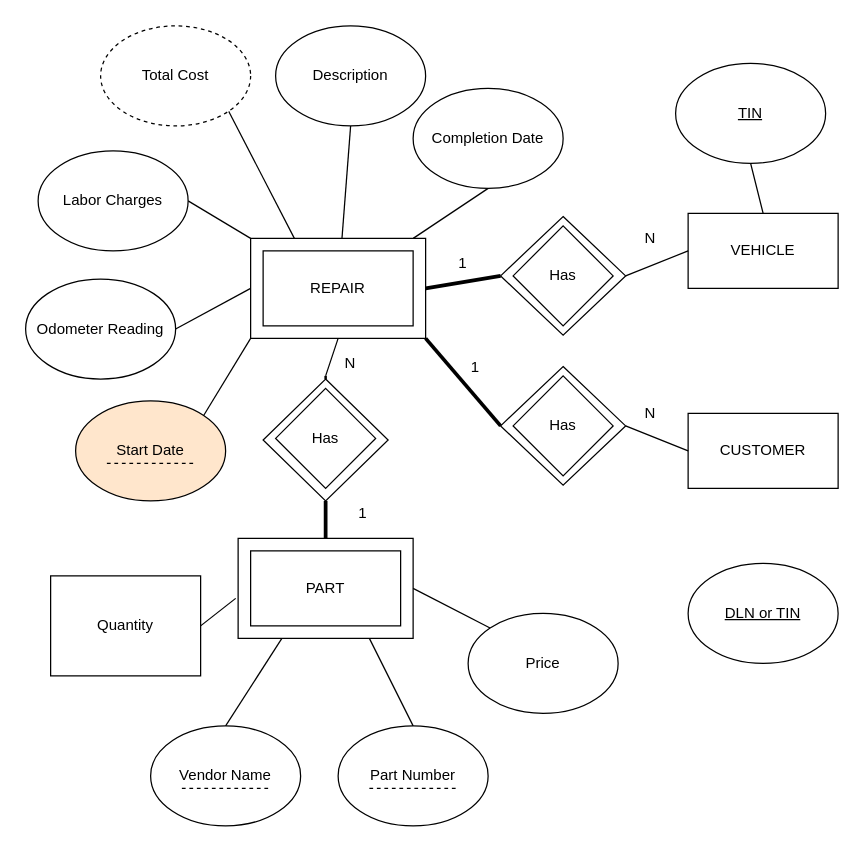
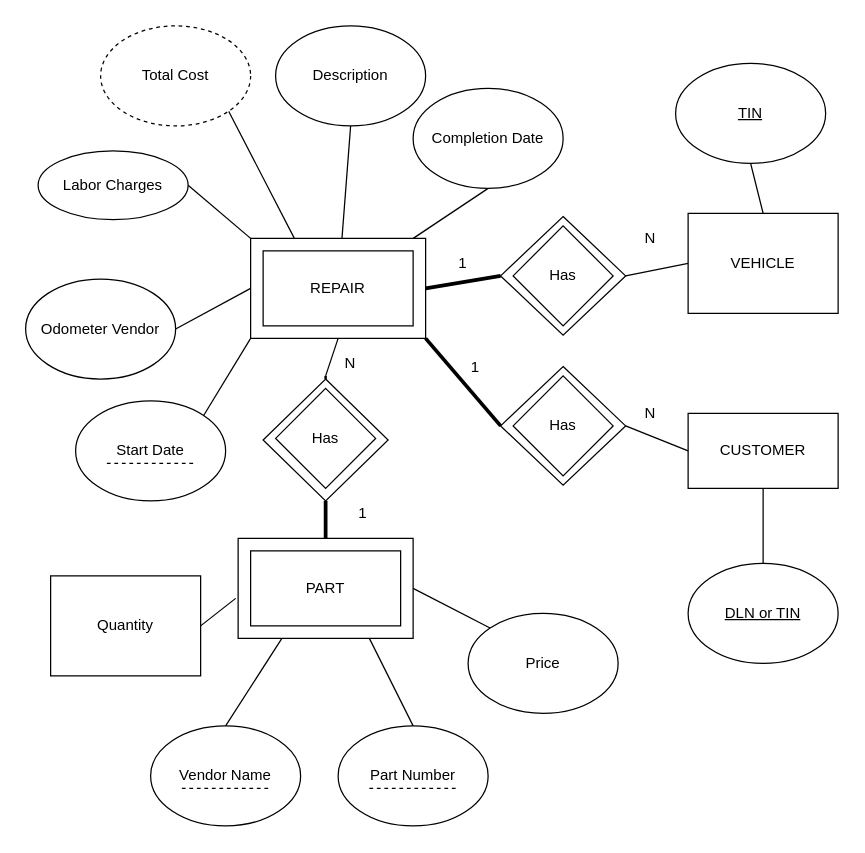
node "Labor Charges": size 150x100 -> 150x69
node "VEHICLE": size 150x75 -> 150x100
node "Odometer Reading": label "Odometer Reading" -> "Odometer Vendor"
node "Start Date": fillcolor #ffe6cc -> #ffffff
edge "CUSTOMER" -- "DLN or TIN": added
